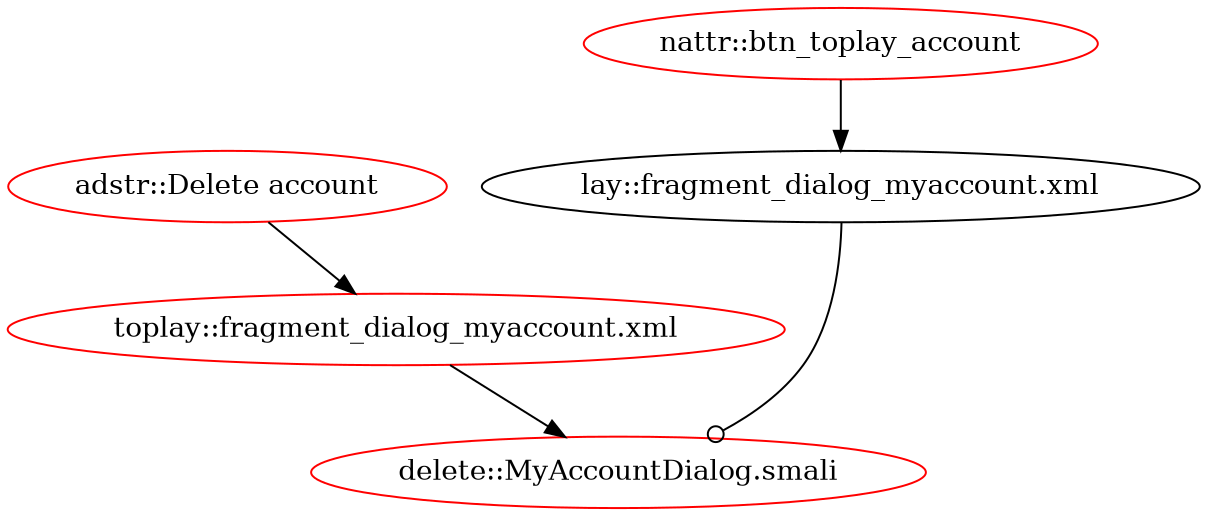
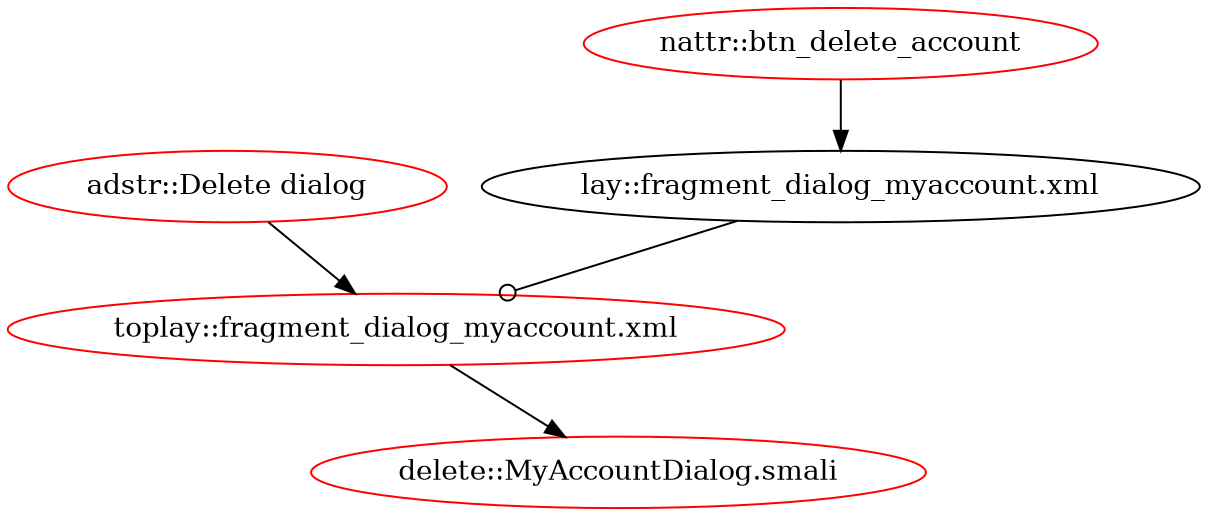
node "nattr::btn_toplay_account": label "nattr::btn_toplay_account" -> "nattr::btn_delete_account"
node "adstr::Delete account": label "adstr::Delete account" -> "adstr::Delete dialog"
edge "lay::fragment_dialog_myaccount.xml" -> "delete::MyAccountDialog.smali": now "lay::fragment_dialog_myaccount.xml" -> "toplay::fragment_dialog_myaccount.xml"
